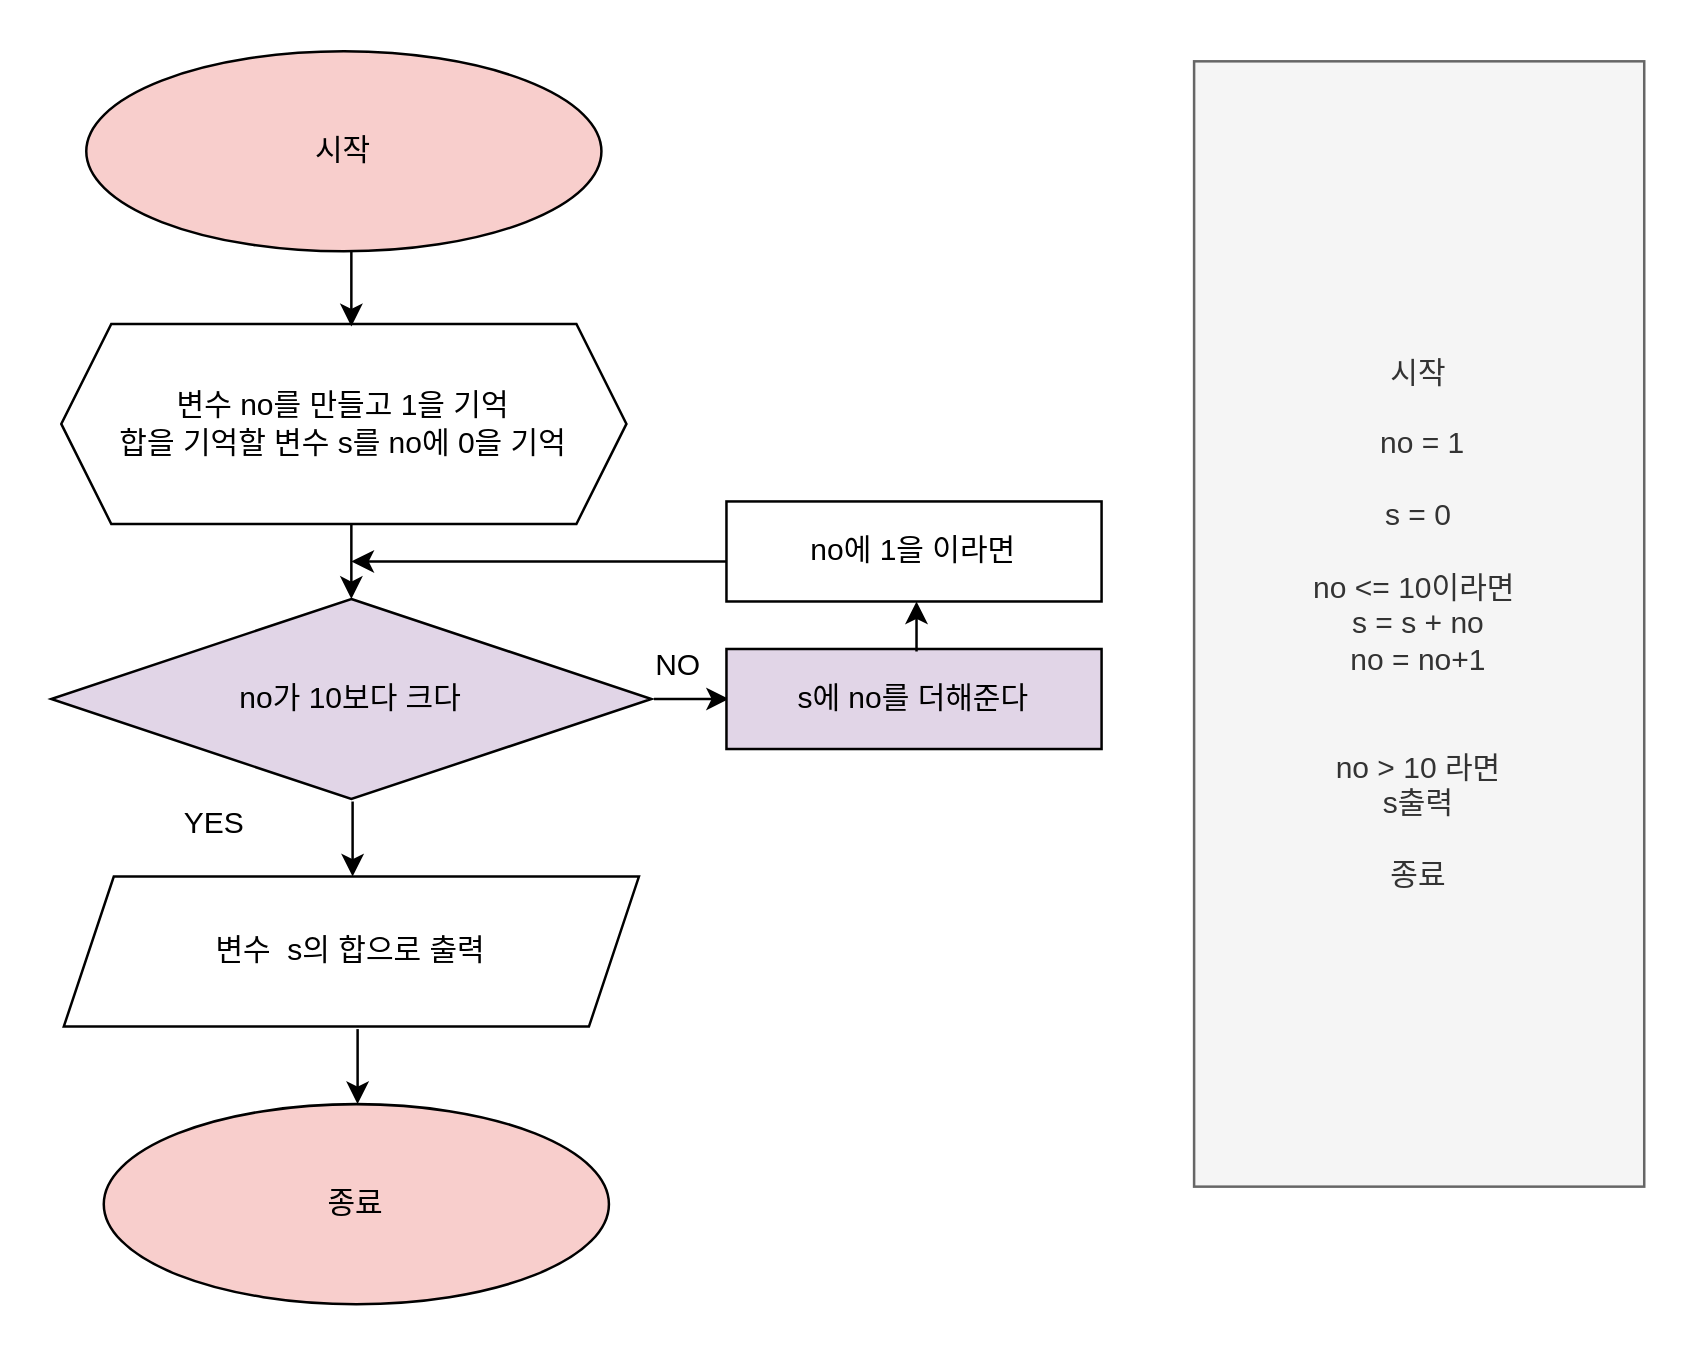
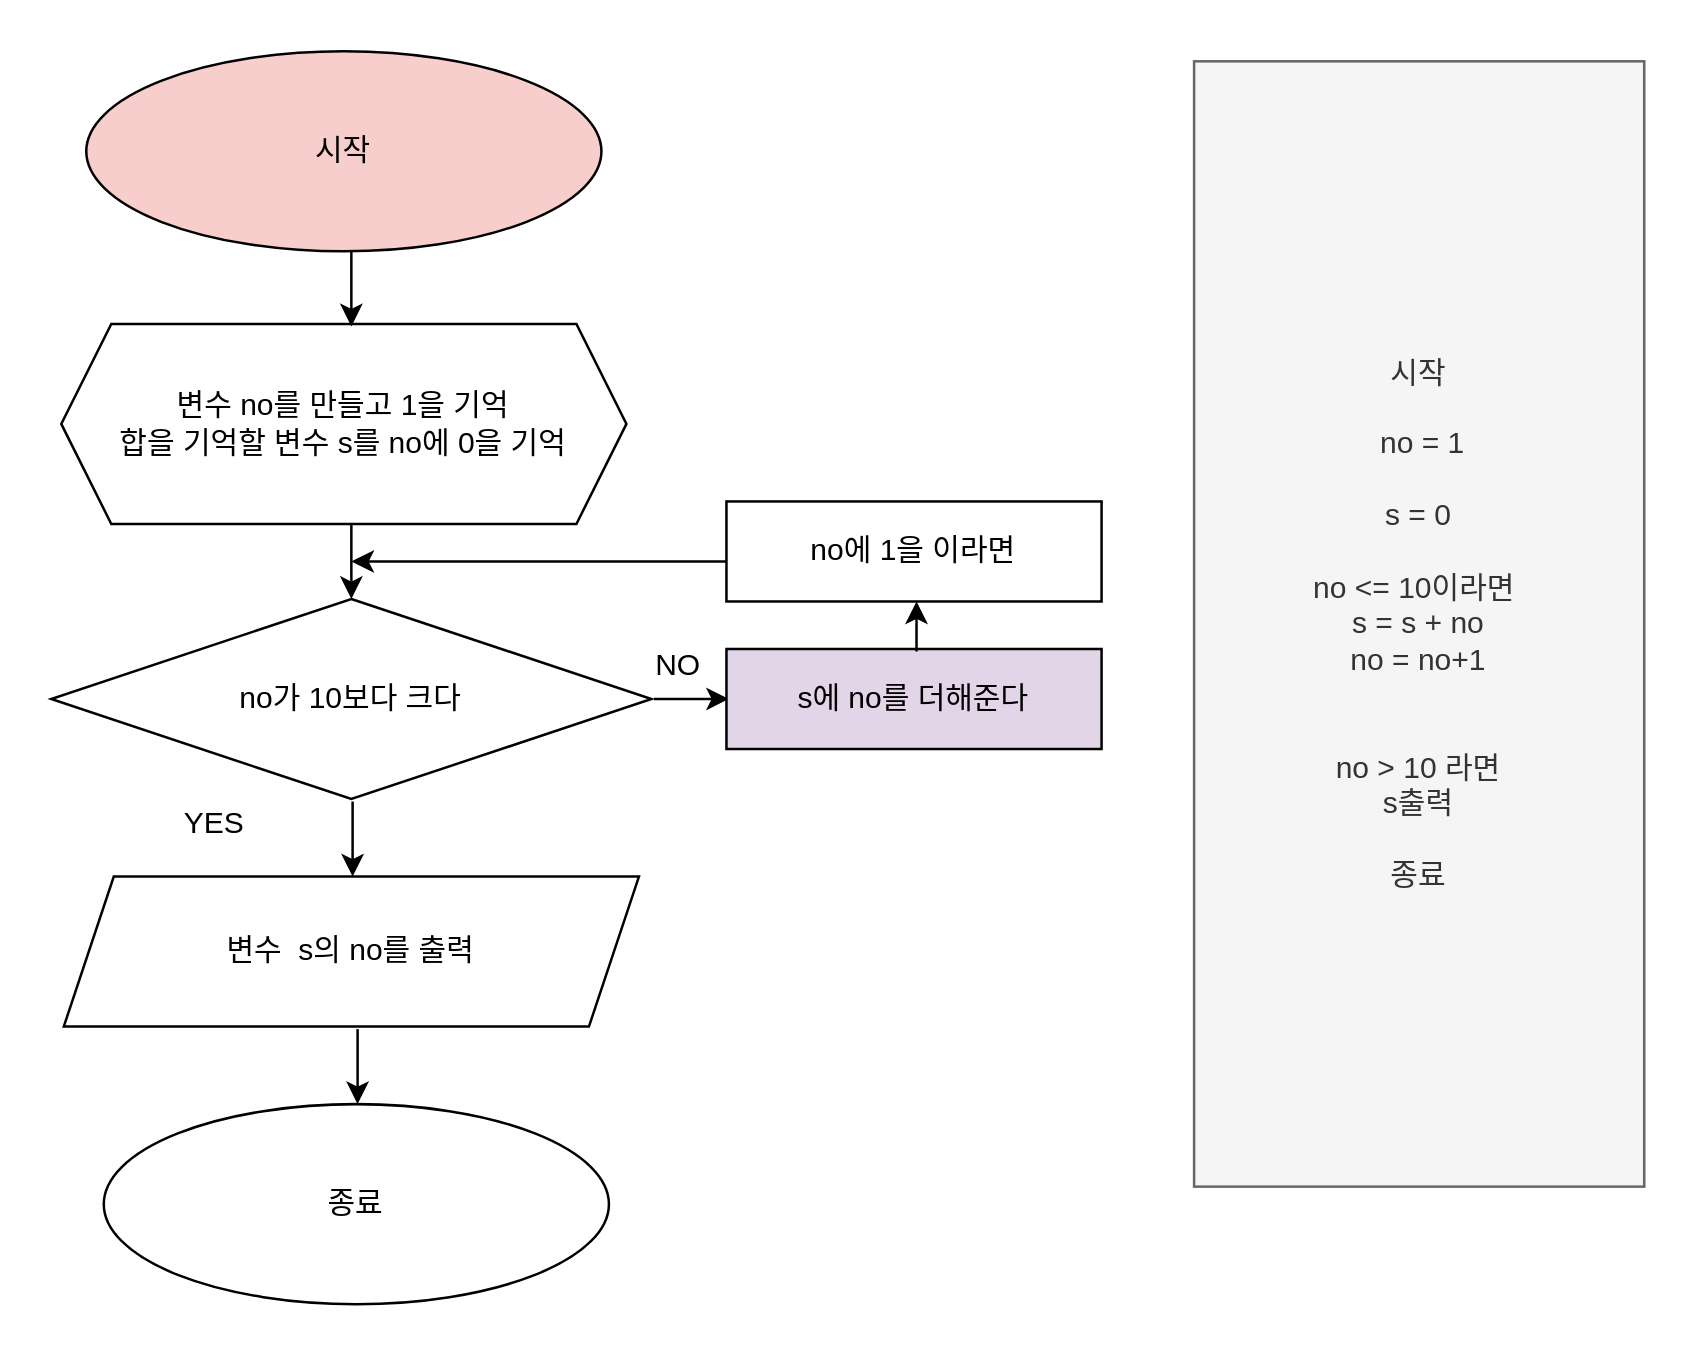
node "no가 10보다 크다": fillcolor #e1d5e7 -> #ffffff
node "변수 s의 합으로 출력": label "변수 s의 합으로 출력" -> "변수 s의 no를 출력"
node "종료": fillcolor #f8cecc -> #ffffff
